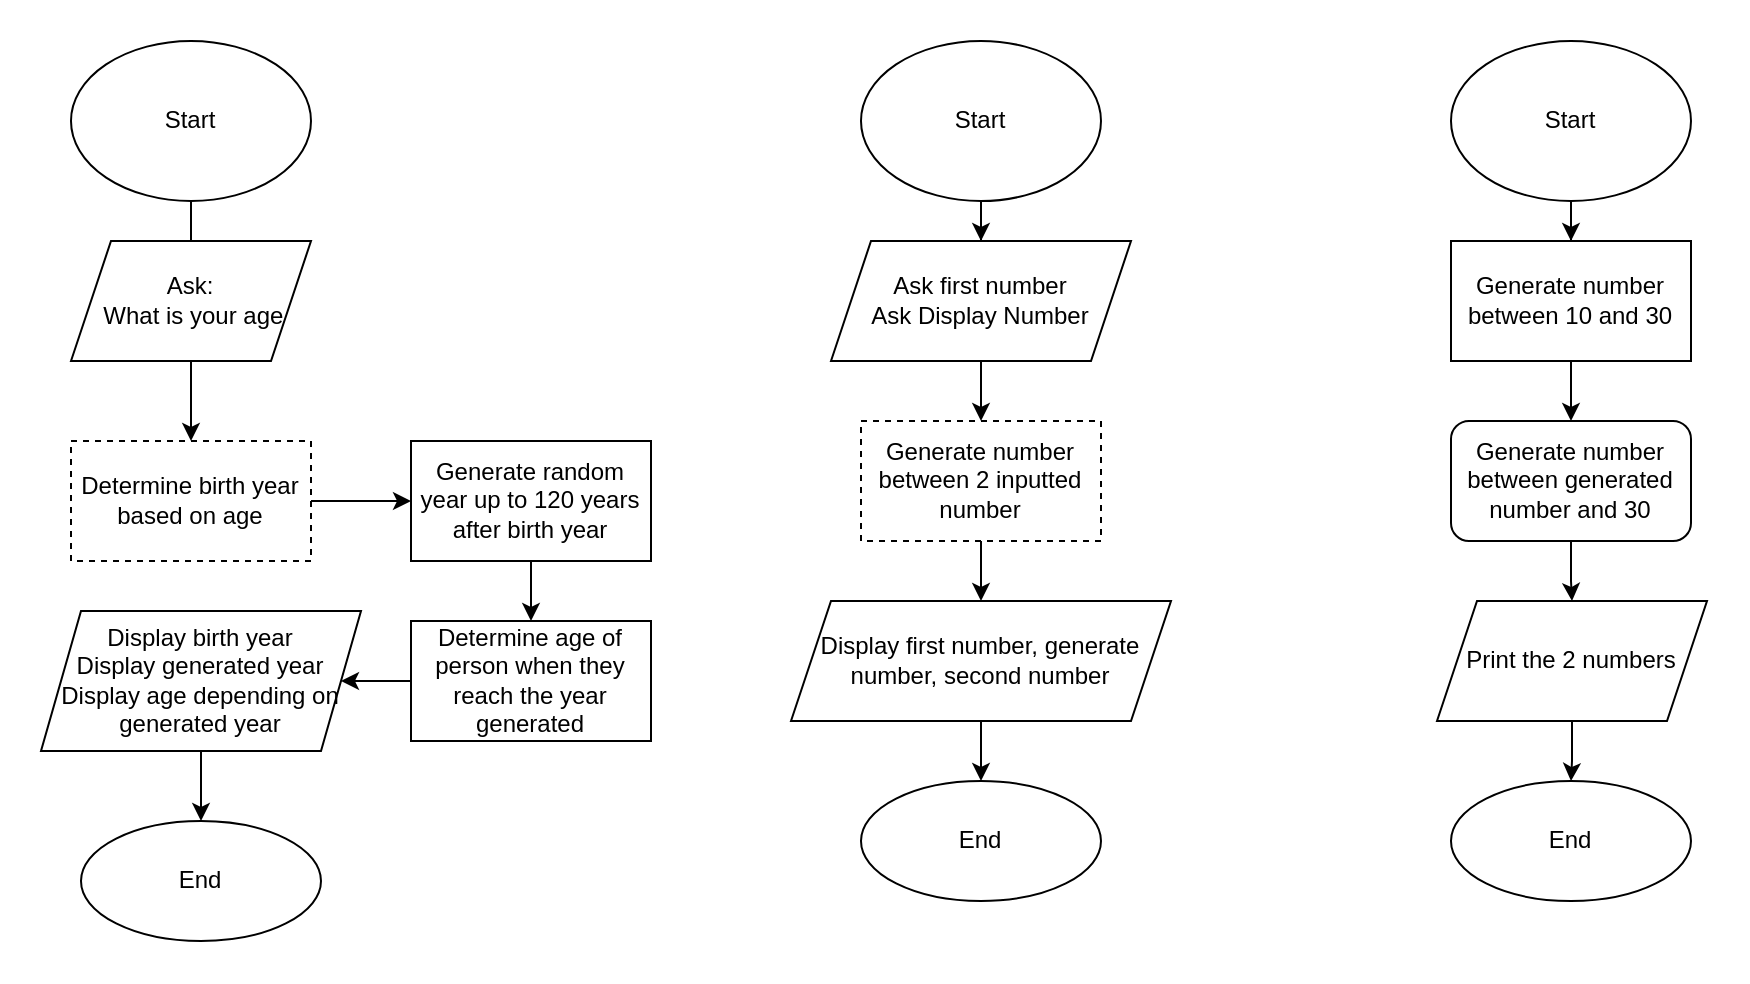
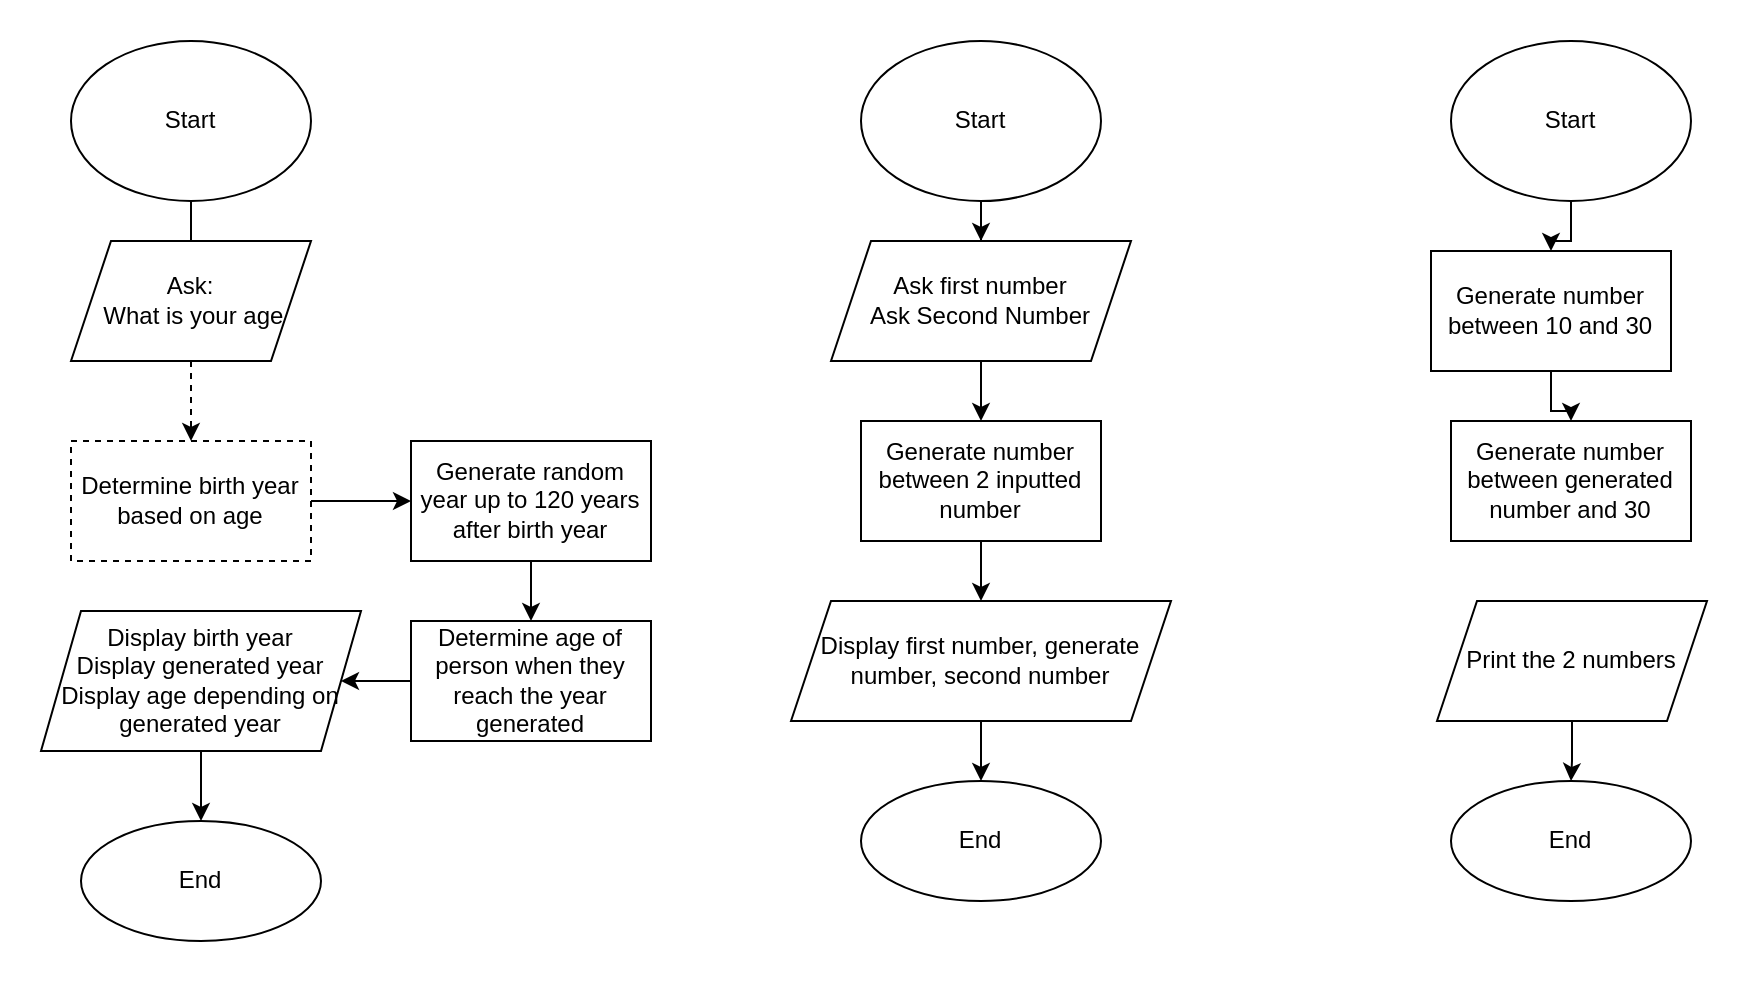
node "Ask first number Ask Display Number": label "Ask first number Ask Display Number" -> "Ask first number Ask Second Number"
node "Generate number between 10 and 30": moved (1571, 301) -> (1551, 311)
edge "Ask: What is your age" -> "Determine birth year based on age": style solid -> dashed
node "Generate number between 2 inputted number": style dashed -> solid
node "Generate number between generated number and 30": shape rounded rectangle -> rectangle
edge "Generate number between generated number and 30" -> "Print the 2 numbers": removed
